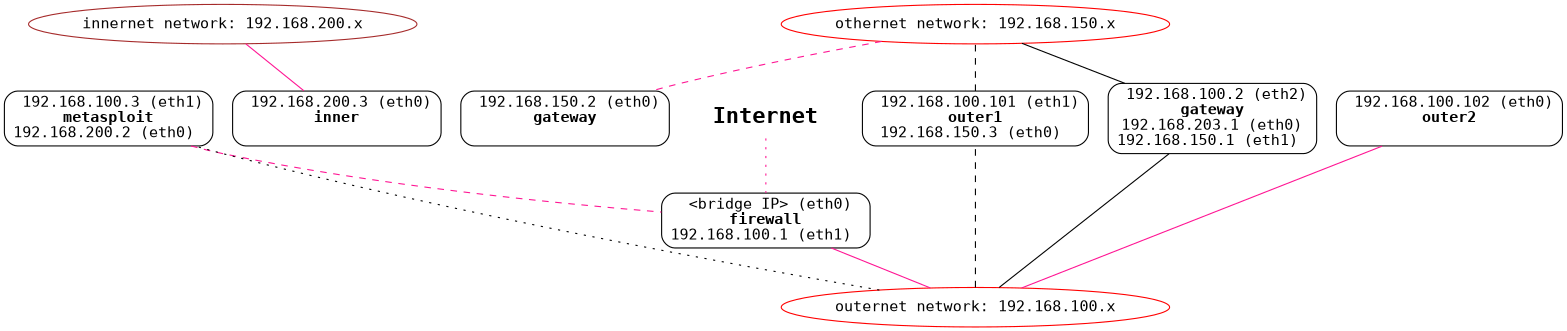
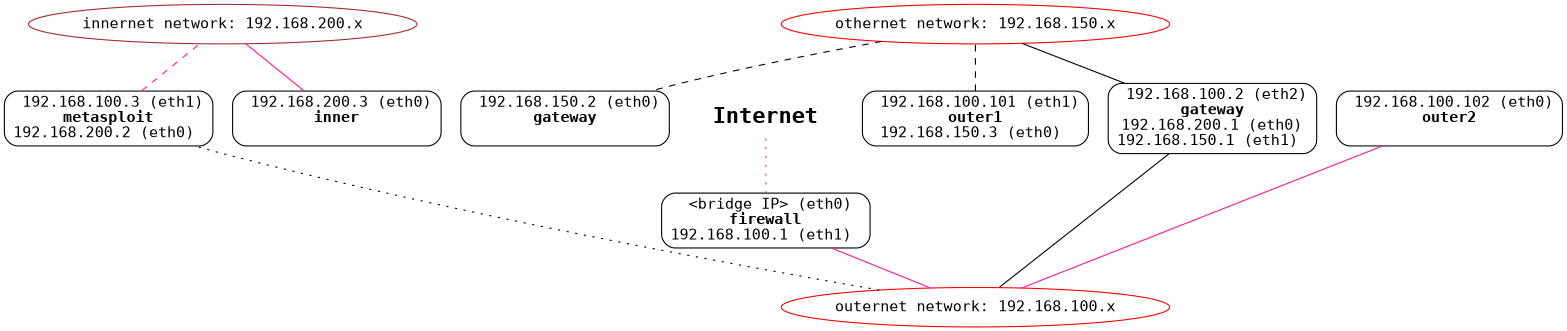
edge "othernet network: 192.168.150.x" -- "192.168.150.2 (eth0)": color deeppink -> black
node "192.168.100.2 (eth2)": text "192.168.203.1 (eth0)" -> "192.168.200.1 (eth0)"
edge "192.168.100.3 (eth1)" -- "<bridge IP> (eth0)": now "192.168.100.3 (eth1)" -- "innernet network: 192.168.200.x"
edge "192.168.100.101 (eth1)" -- "outernet network: 192.168.100.x": removed
